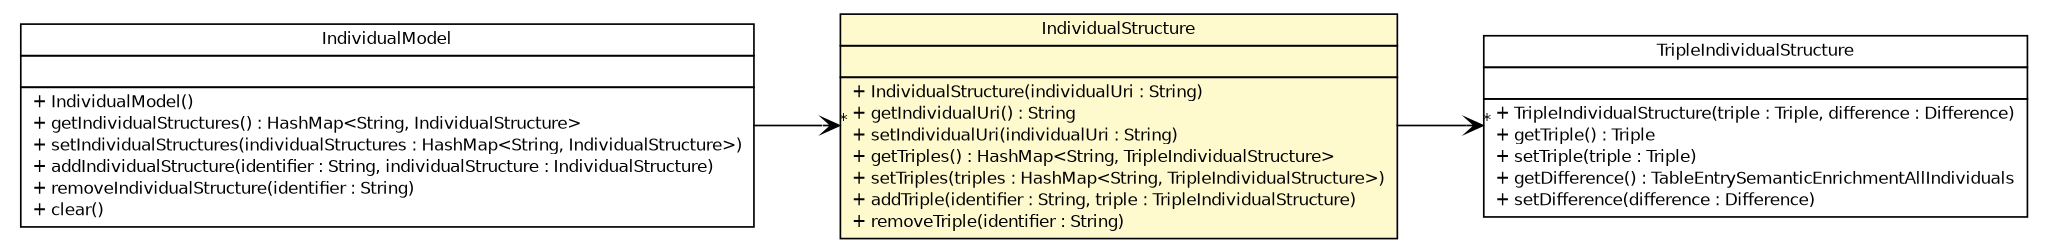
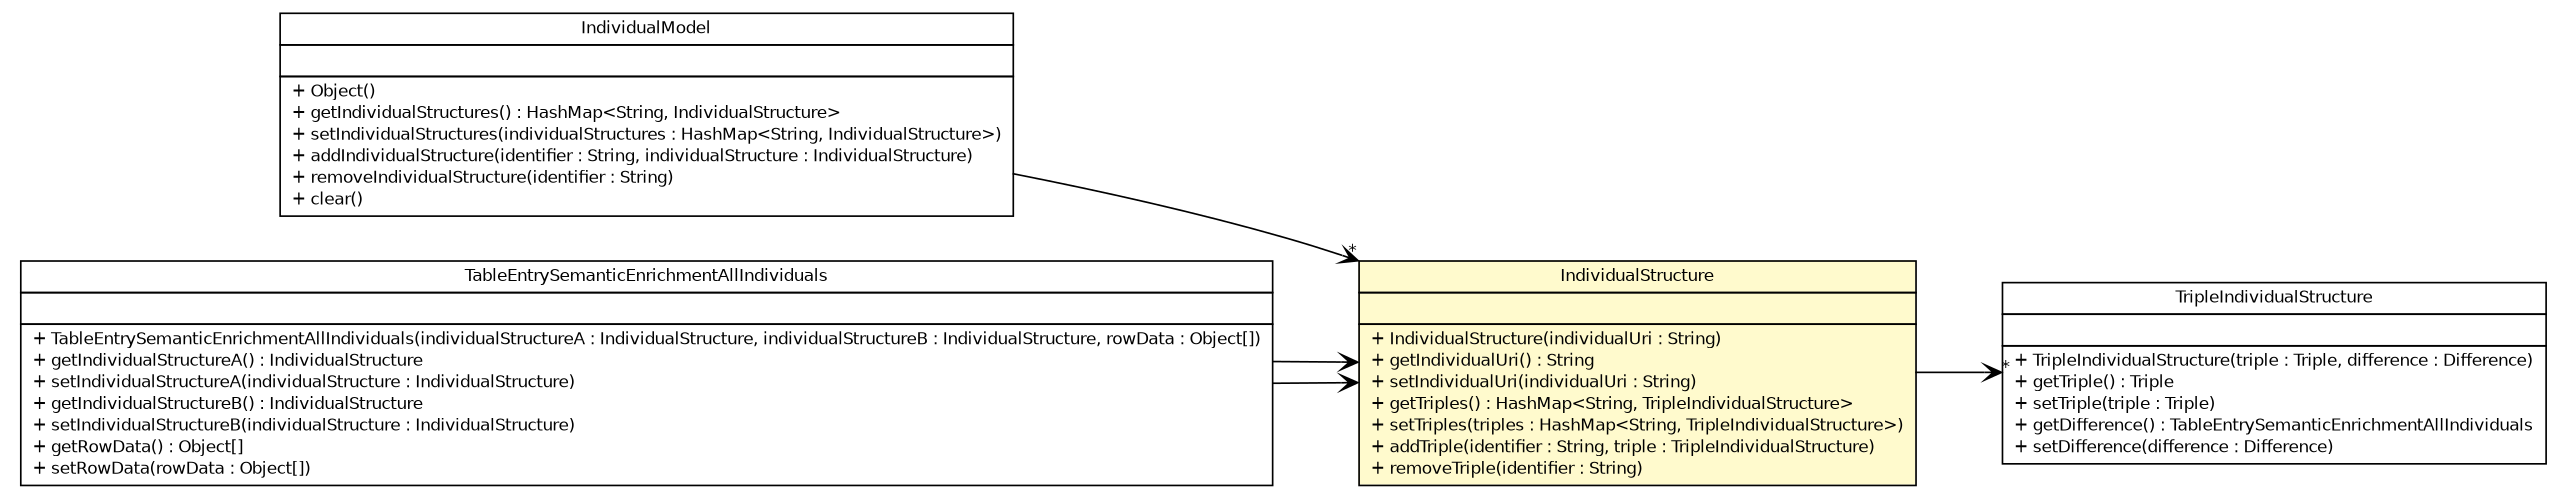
node "IndividualModel": text "+ IndividualModel()" -> "+ Object()"
node "TableEntrySemanticEnrichmentAllIndividuals": added
